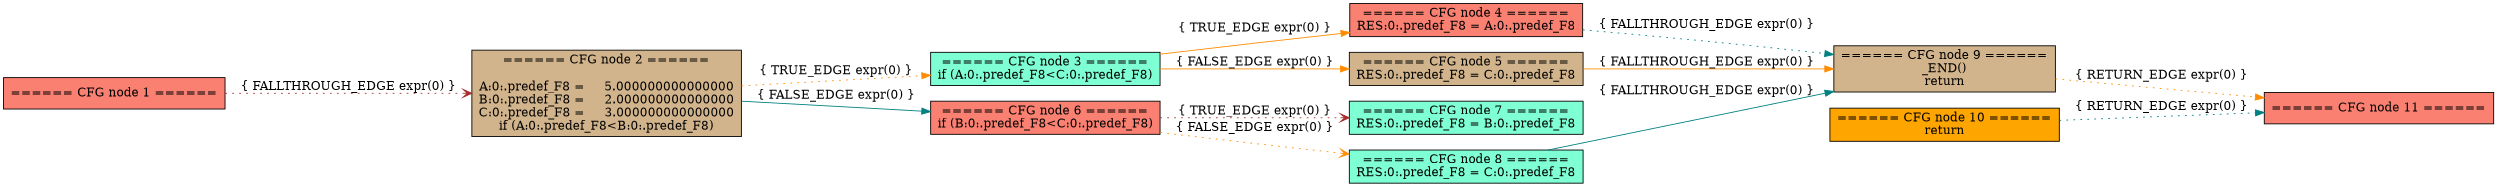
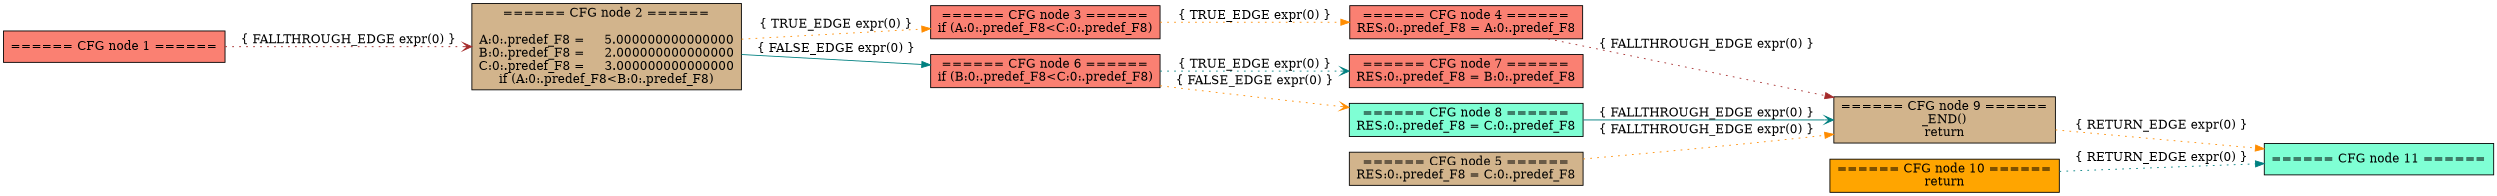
edge "====== CFG node 4 ====== RES:0:.predef_F8 = A:0:.predef_F8" -> "====== CFG node 9 ====== _END() return": color teal -> brown
edge "====== CFG node 3 ====== if (A:0:.predef_F8<C:0:.predef_F8)" -> "====== CFG node 4 ====== RES:0:.predef_F8 = A:0:.predef_F8": style solid -> dotted
node "====== CFG node 3 ====== if (A:0:.predef_F8<C:0:.predef_F8)": fillcolor aquamarine -> salmon
edge "====== CFG node 3 ====== if (A:0:.predef_F8<C:0:.predef_F8)" -> "====== CFG node 5 ====== RES:0:.predef_F8 = C:0:.predef_F8": removed, label "{ FALSE_EDGE expr(0) }"
edge "====== CFG node 5 ====== RES:0:.predef_F8 = C:0:.predef_F8" -> "====== CFG node 9 ====== _END() return": style solid -> dotted
node "====== CFG node 11 ======": fillcolor salmon -> aquamarine
edge "====== CFG node 6 ====== if (B:0:.predef_F8<C:0:.predef_F8)" -> "====== CFG node 7 ====== RES:0:.predef_F8 = B:0:.predef_F8": color brown -> teal
node "====== CFG node 7 ====== RES:0:.predef_F8 = B:0:.predef_F8": fillcolor aquamarine -> salmon
edge "====== CFG node 8 ====== RES:0:.predef_F8 = C:0:.predef_F8" -> "====== CFG node 9 ====== _END() return": arrowhead normal -> vee
